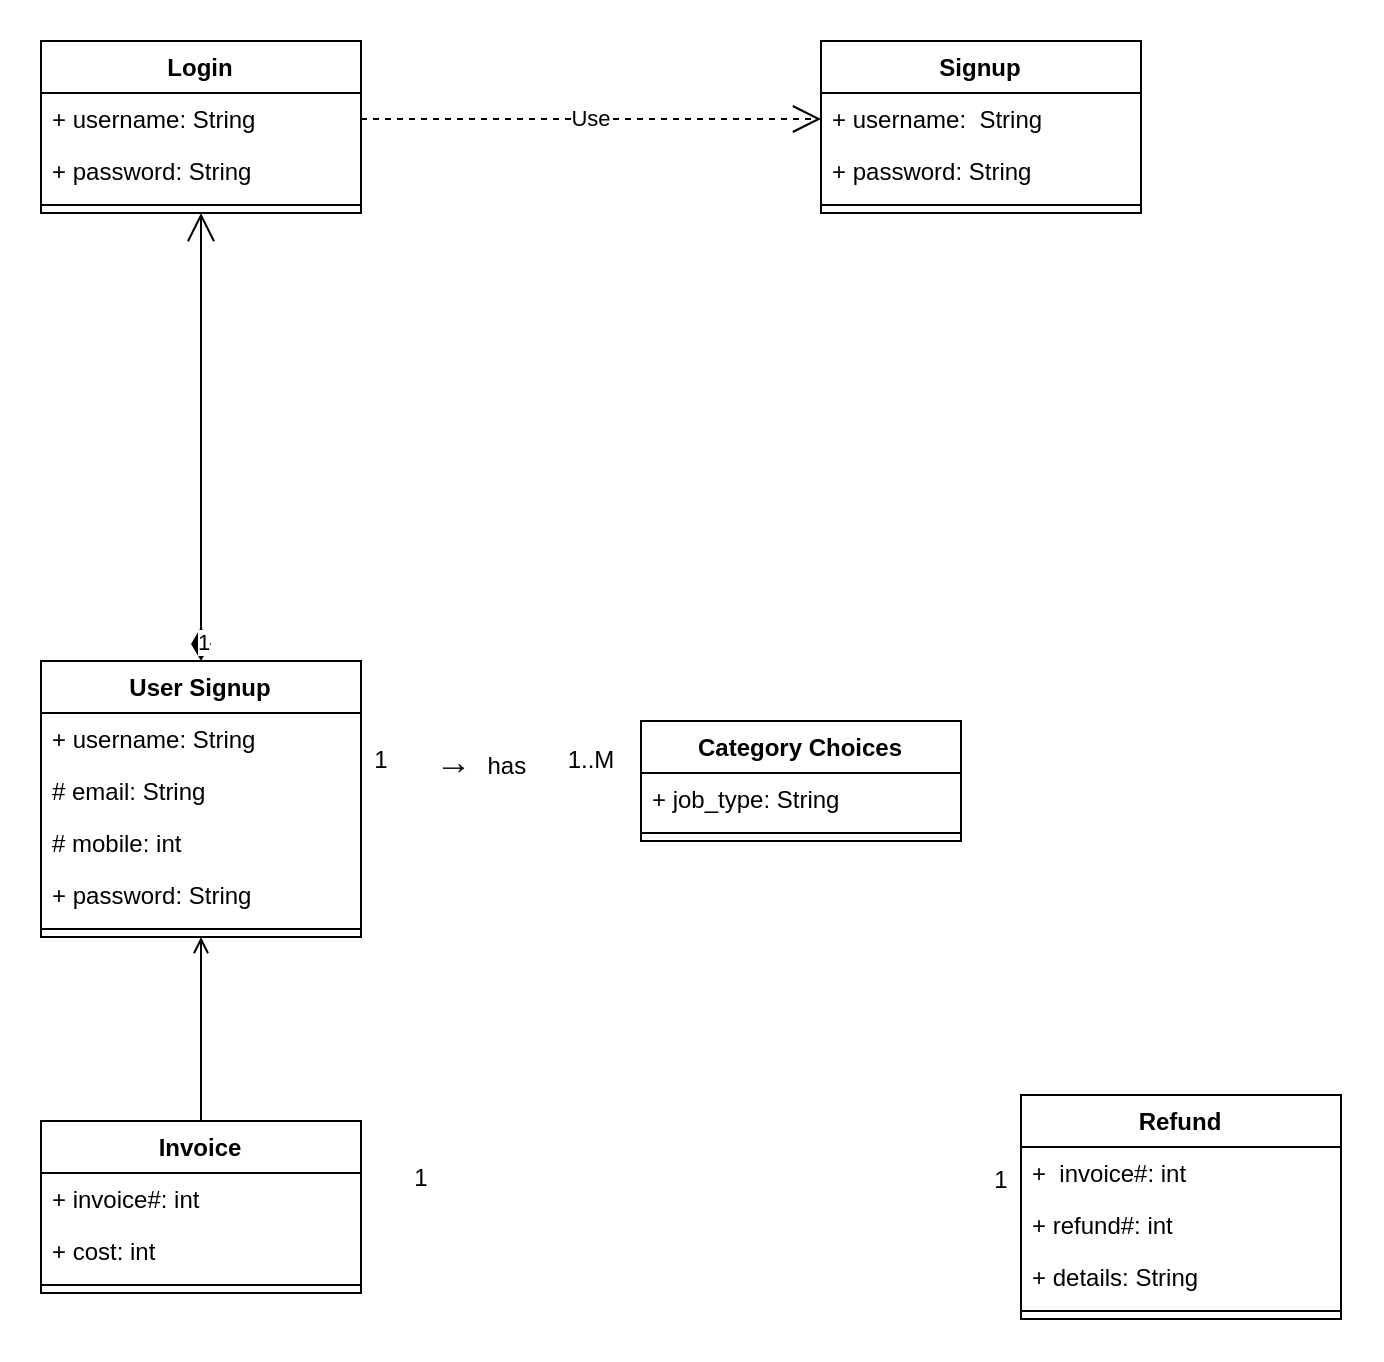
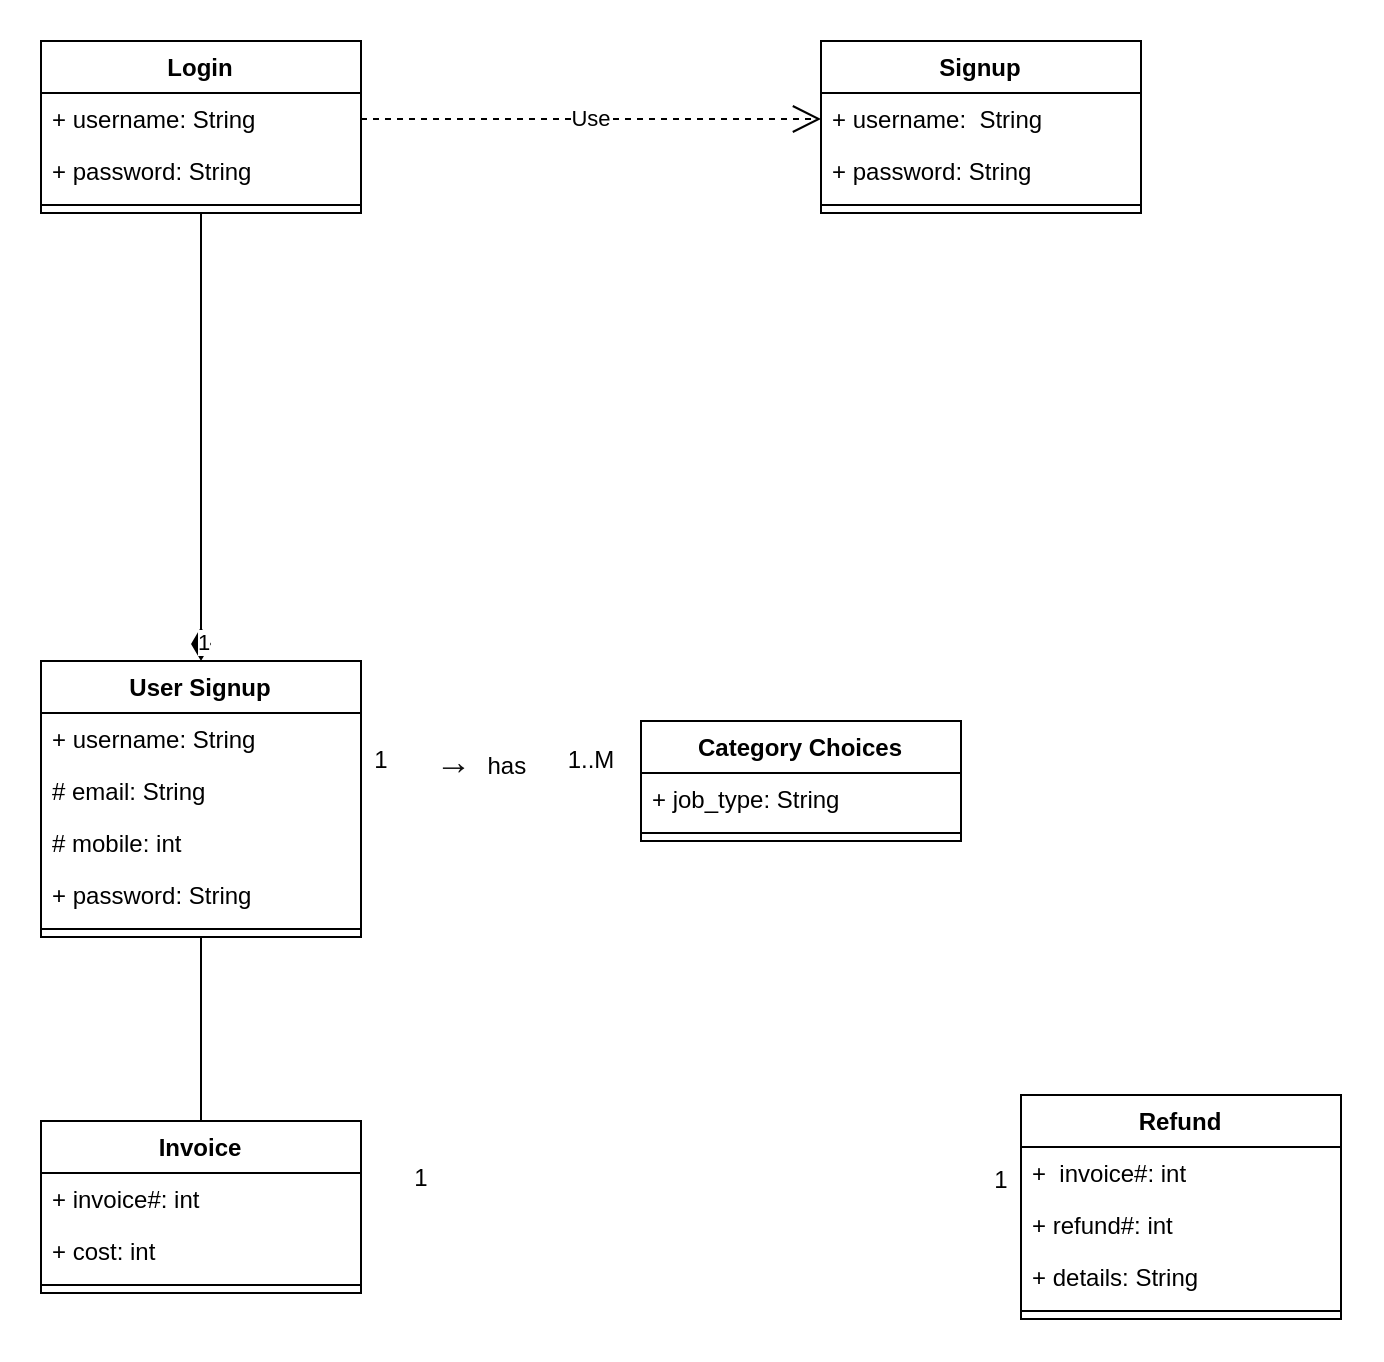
edge "Login" -- "User Signup": arrowhead open -> none
edge "Invoice" -> "User Signup": arrowhead open -> none
